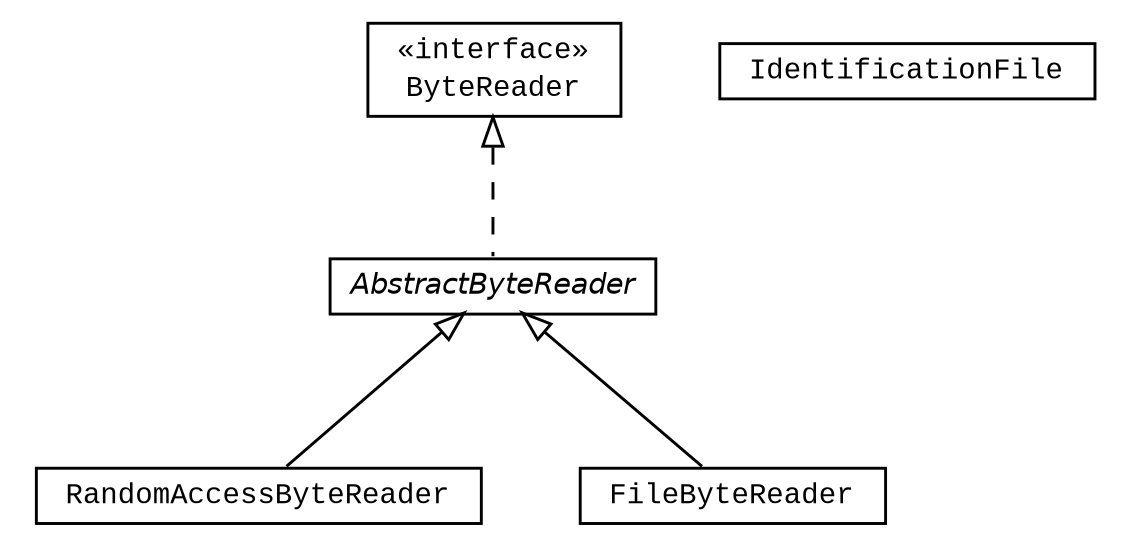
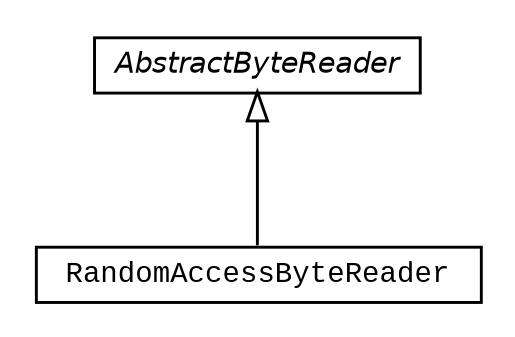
node "ByteReader": removed
node "IdentificationFile": removed
node "FileByteReader": removed
